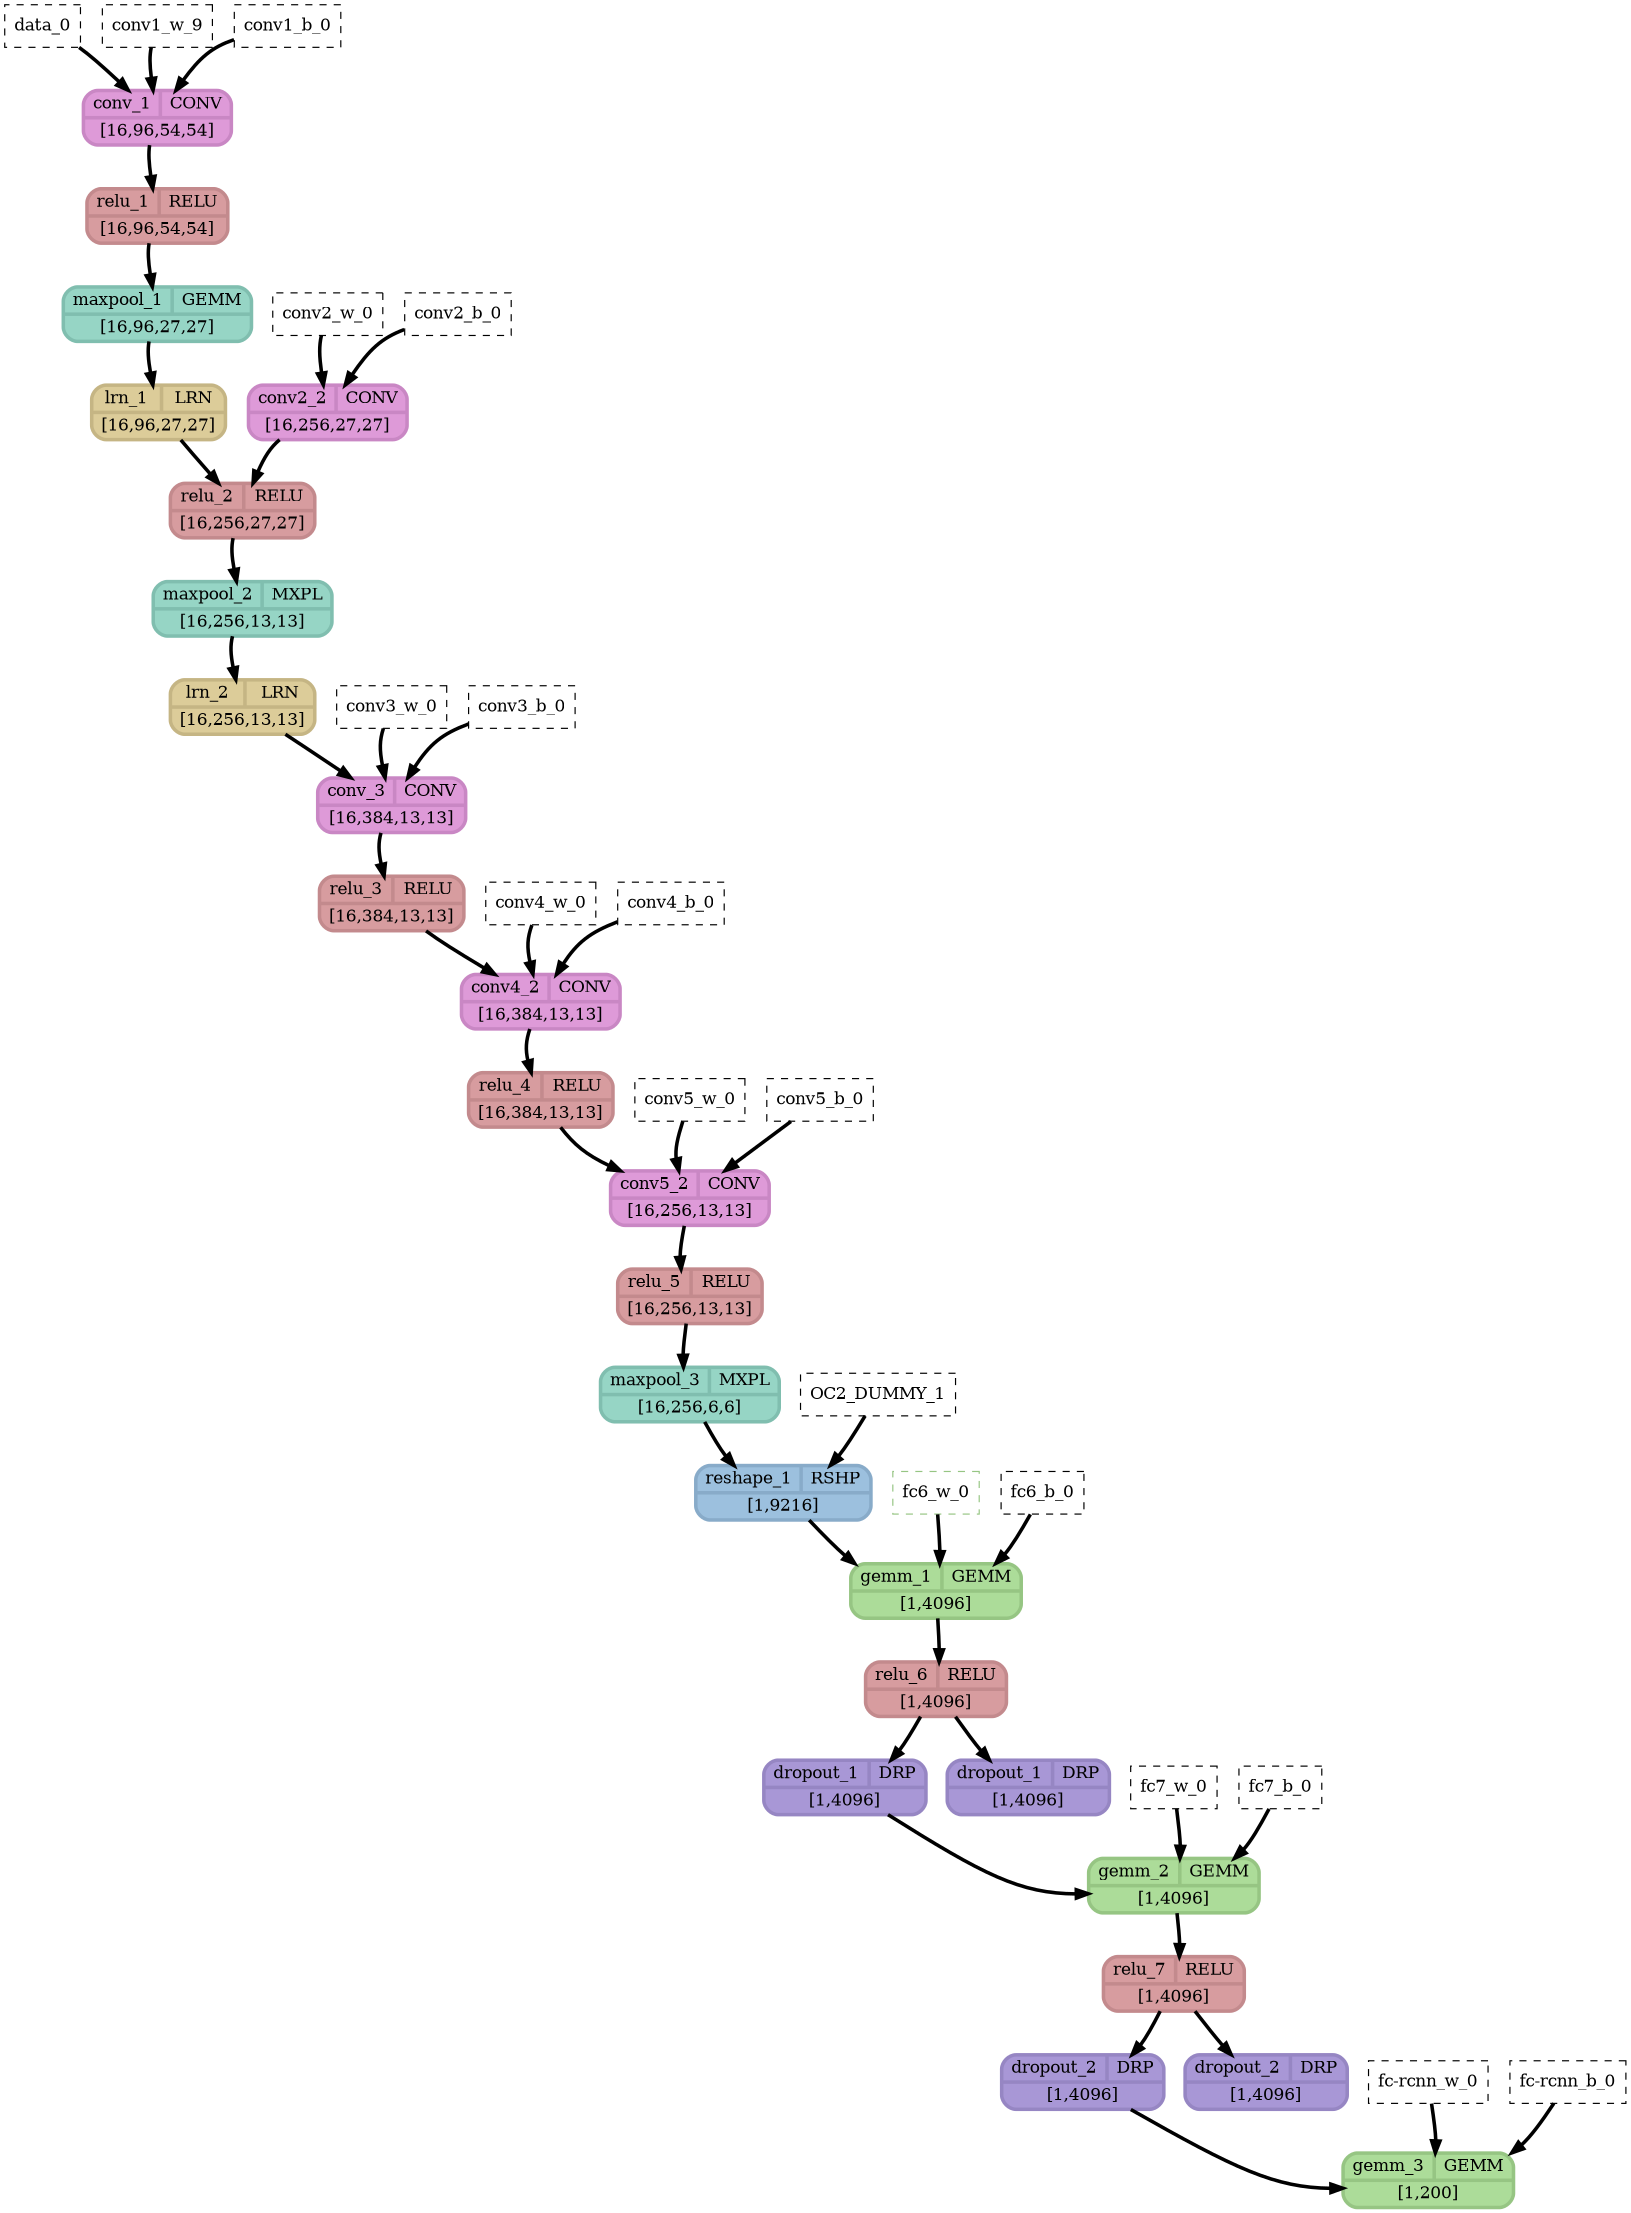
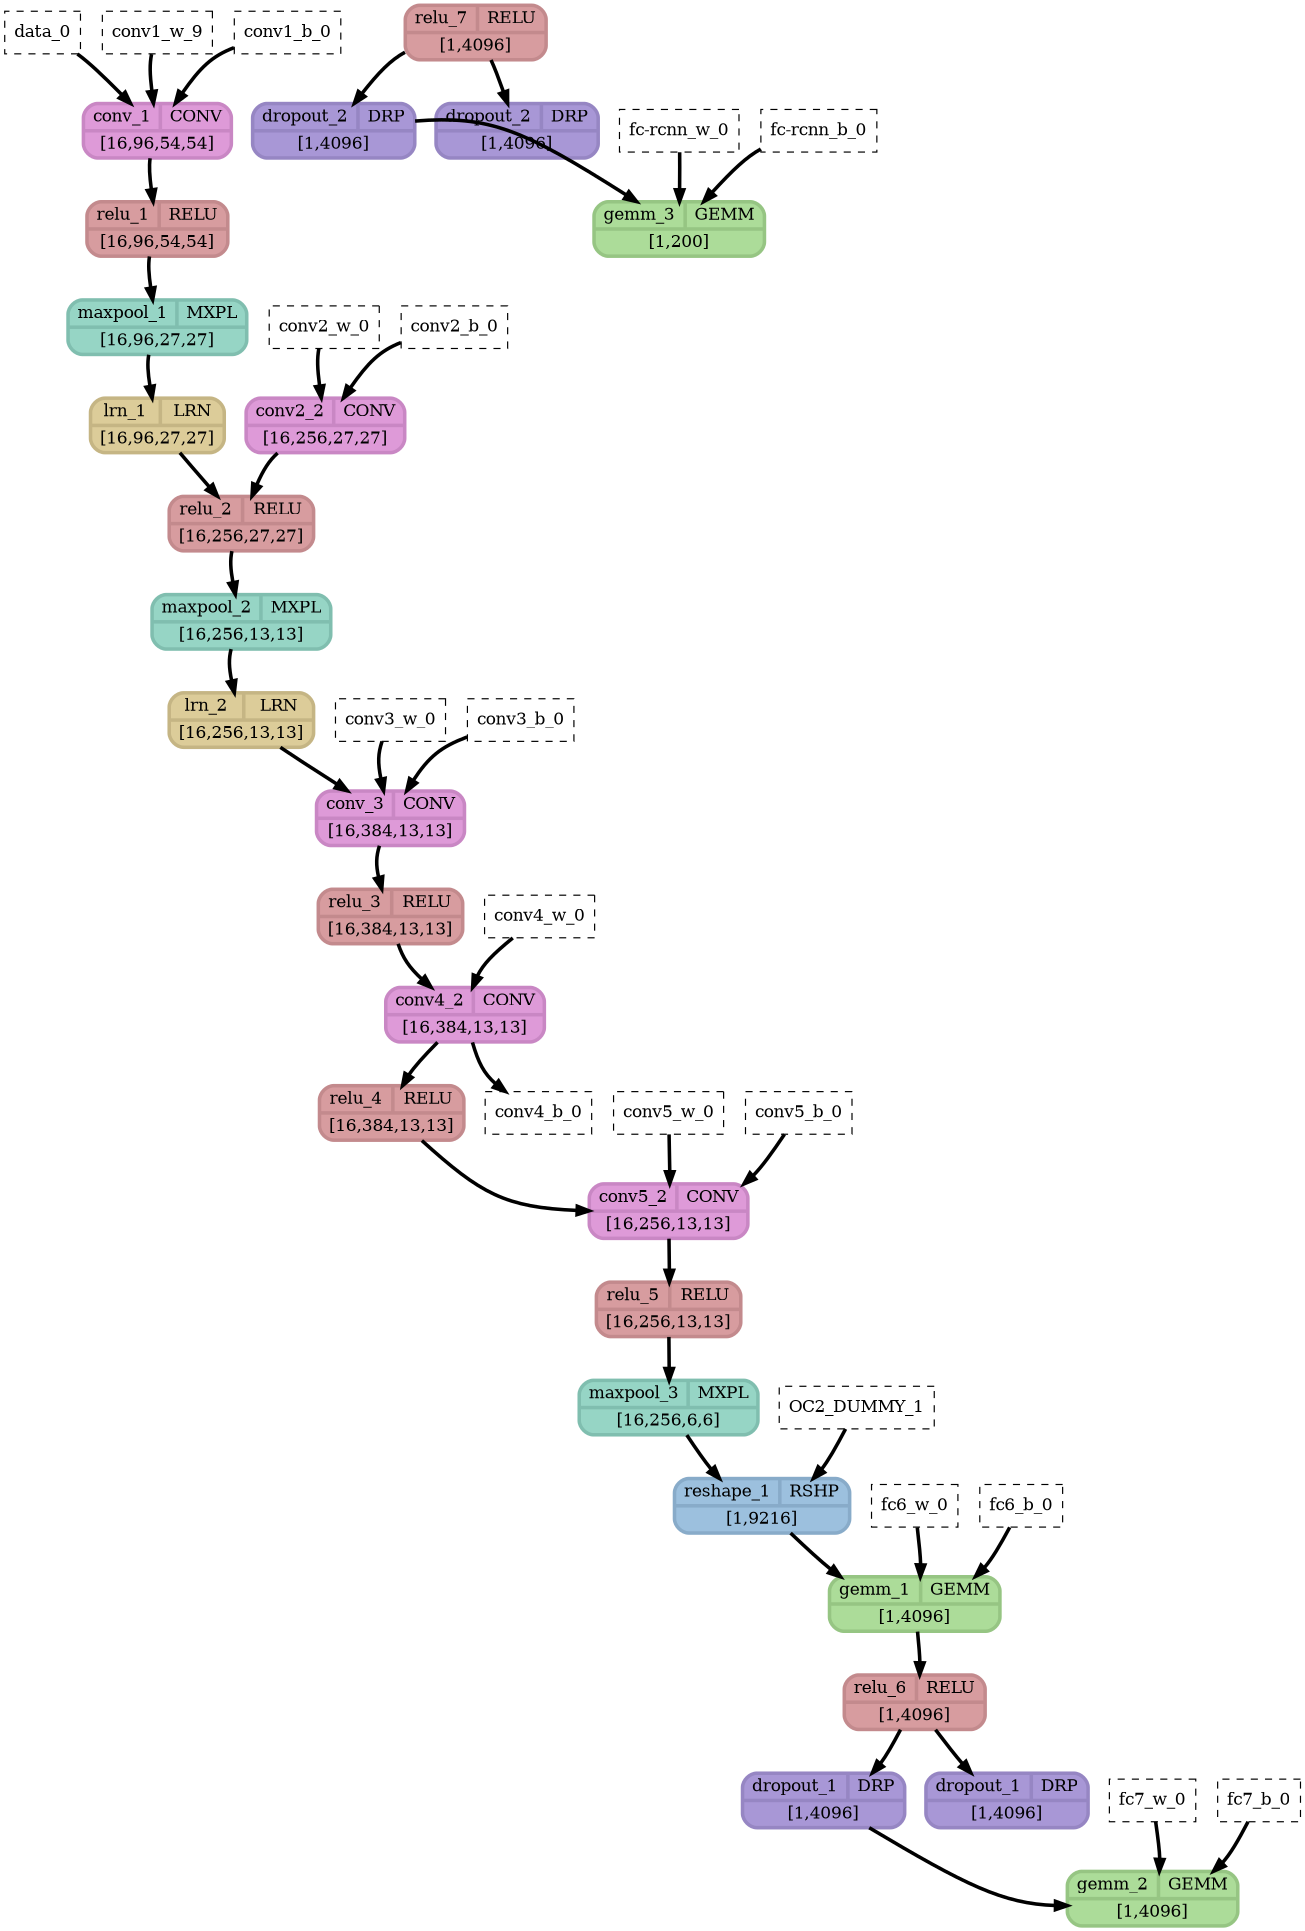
node "maxpool_1": text "GEMM" -> "MXPL"
edge "conv4_b_0" -> "conv4_2": reversed
node "fc6_w_0": color #96c583 -> black
edge "gemm_2" -> "relu_7": removed
